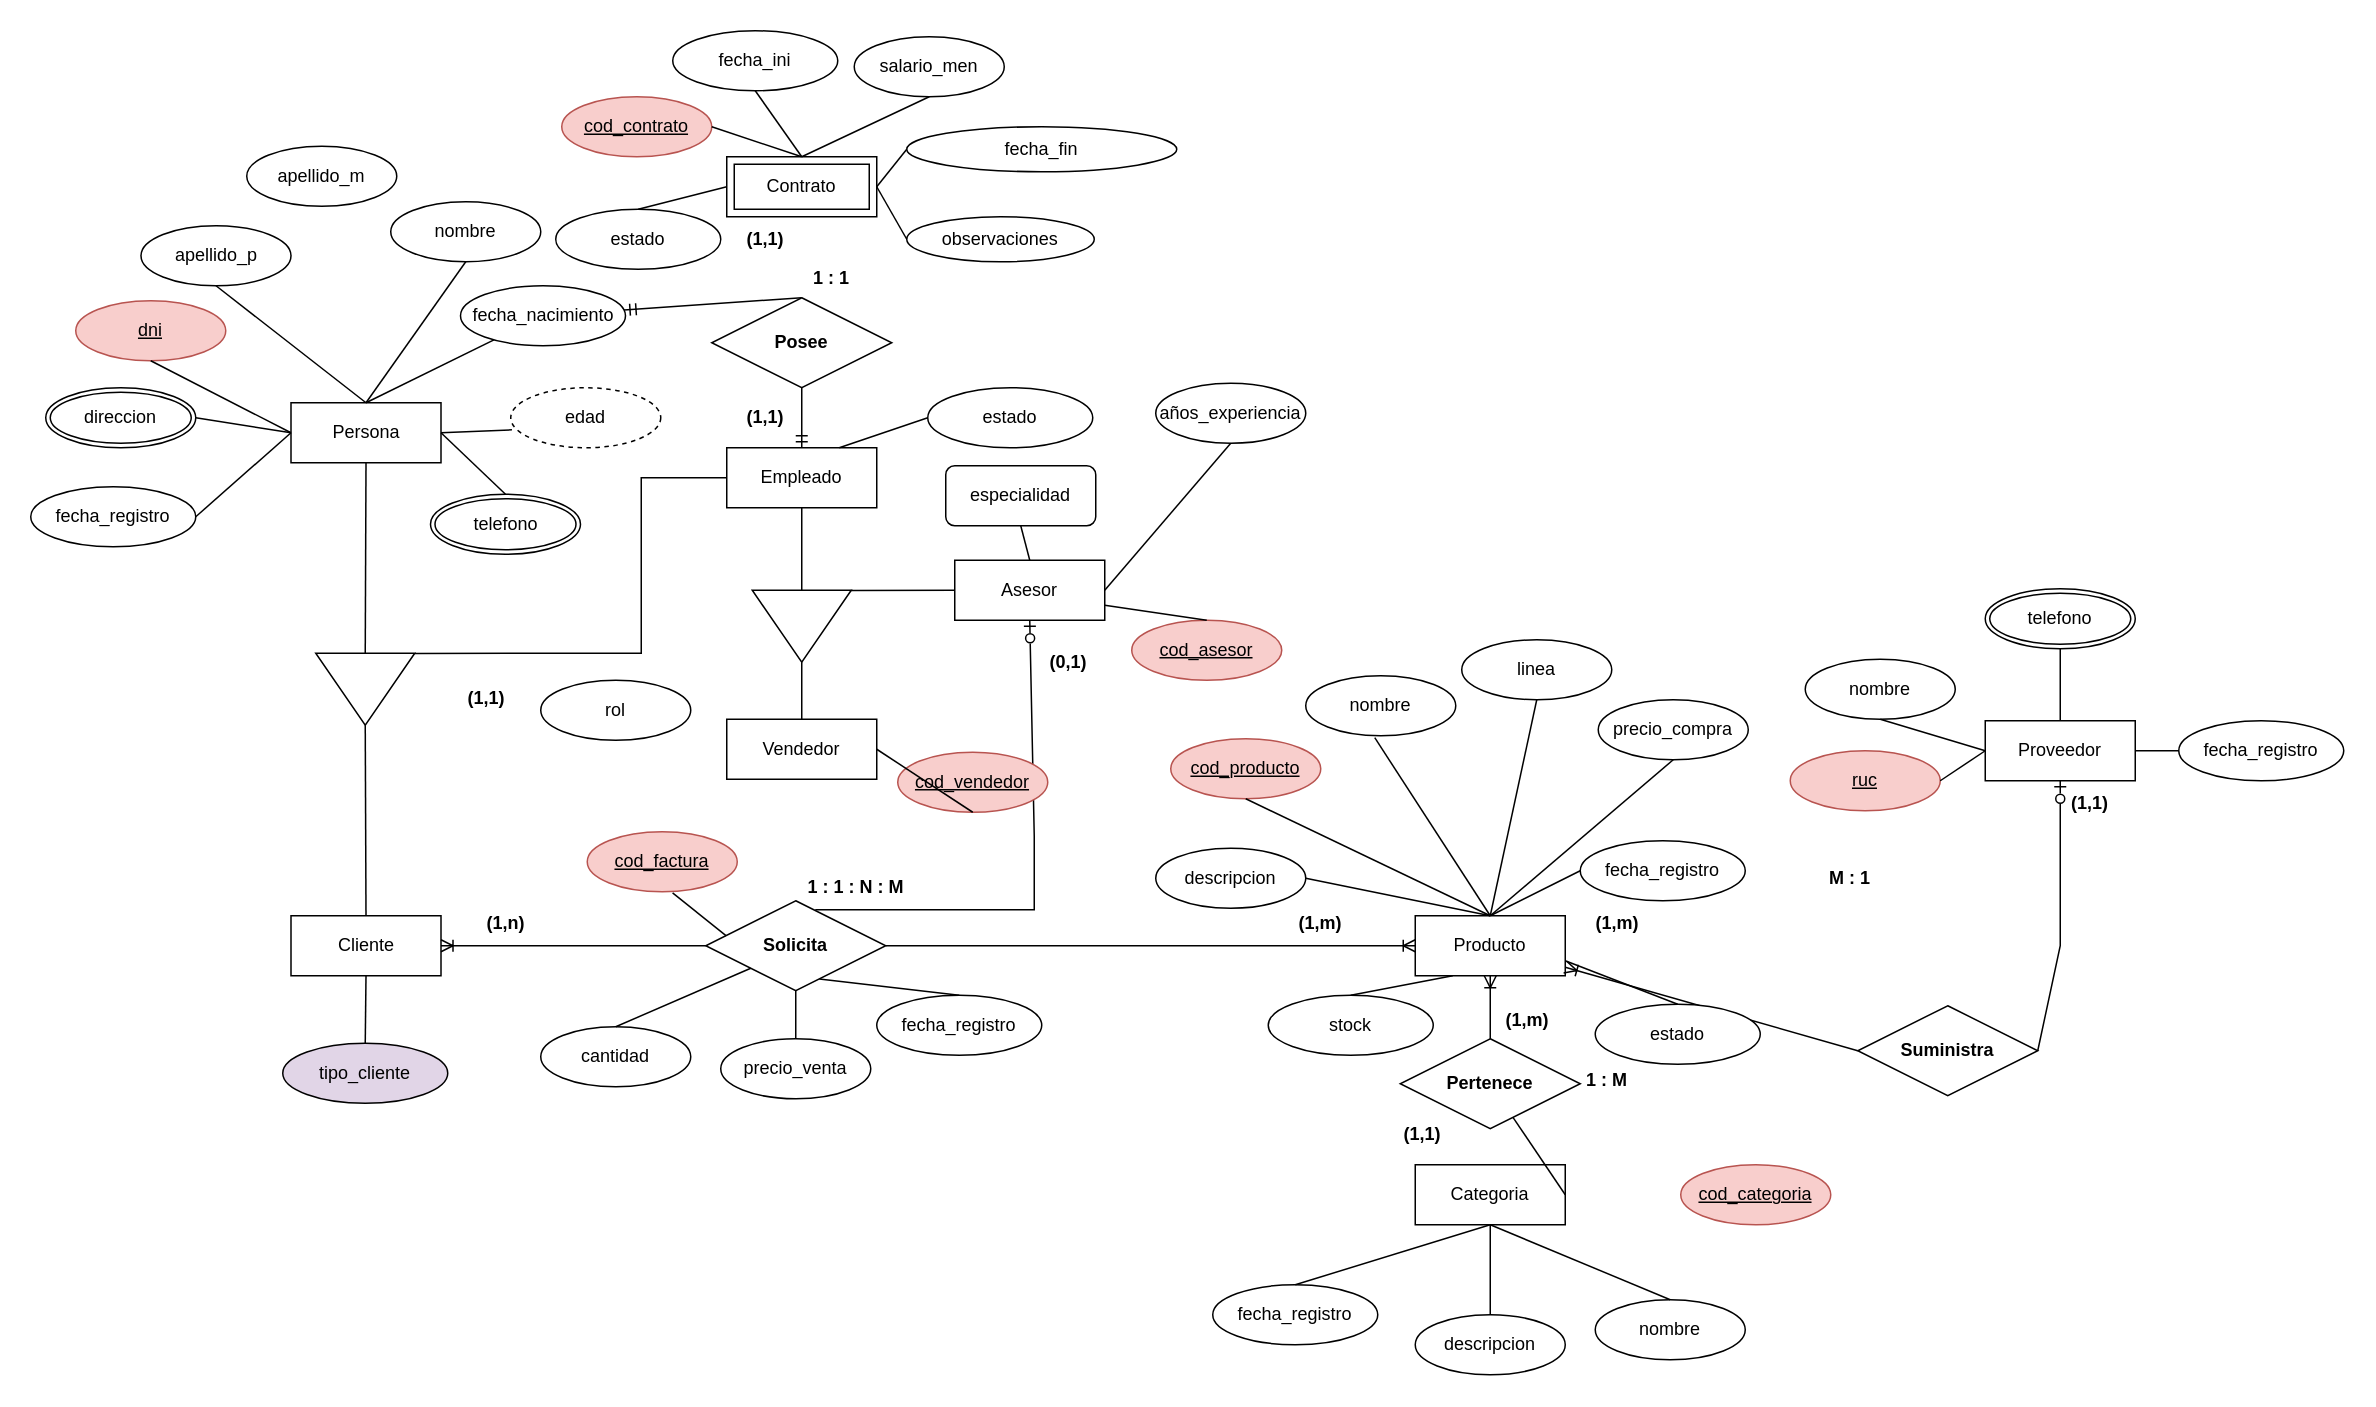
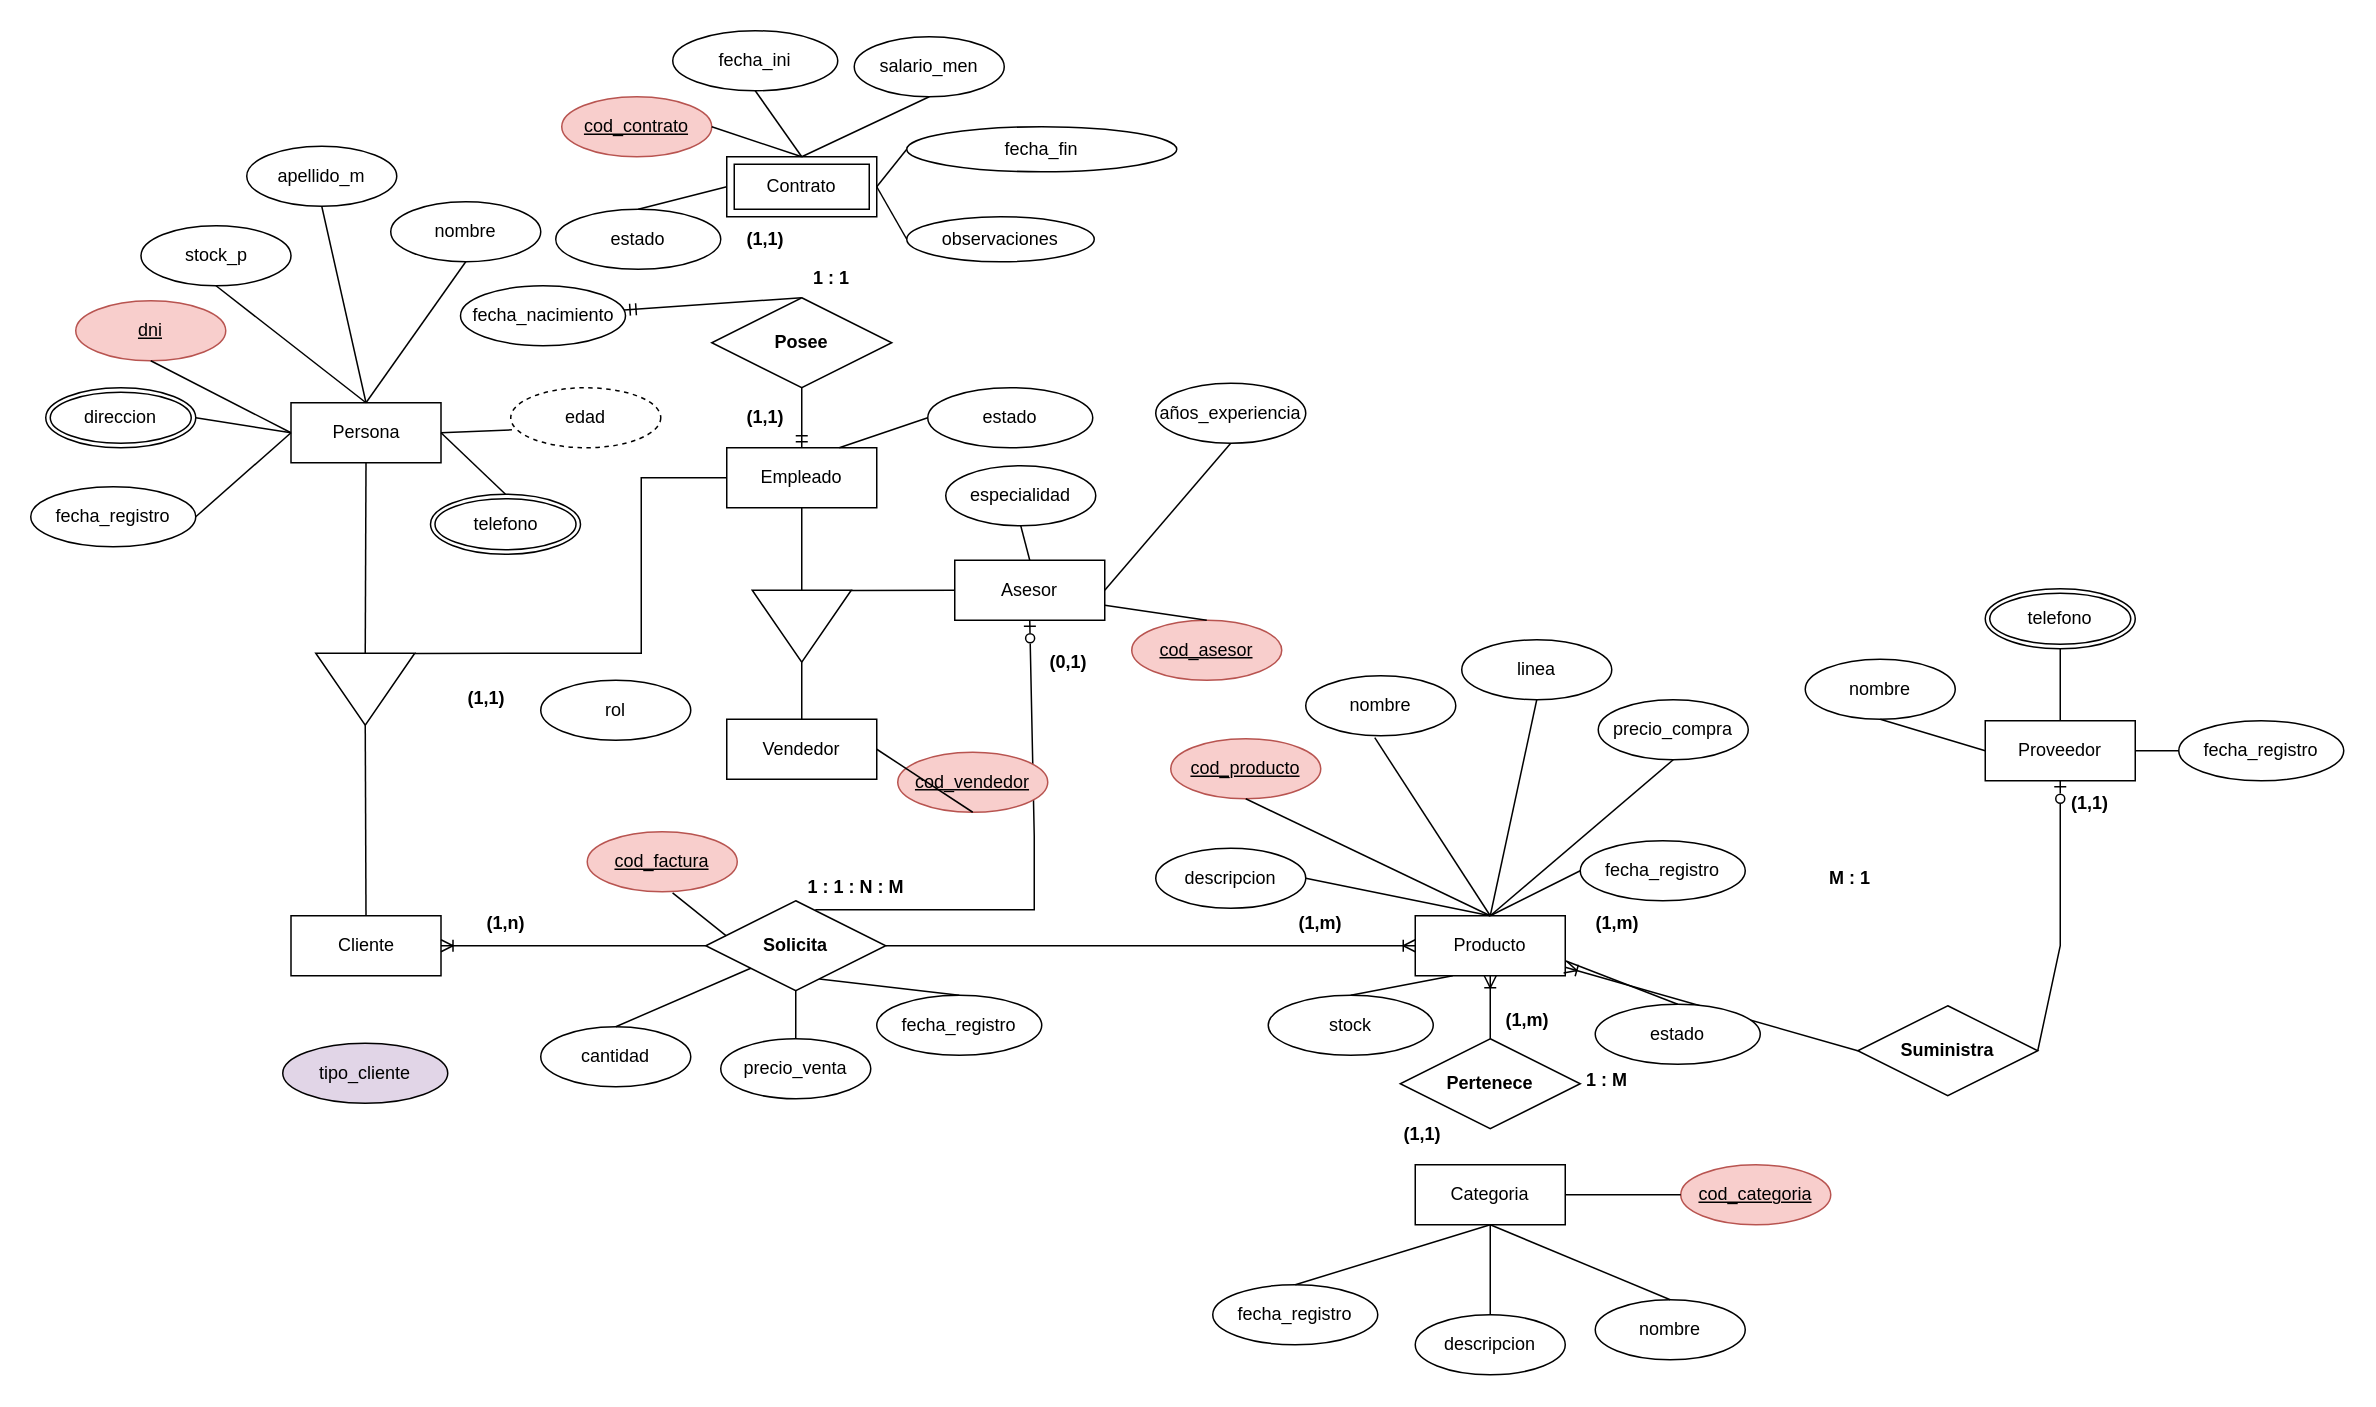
node "apellido_p": label "apellido_p" -> "stock_p"
edge "fecha_nacimiento" -- "Persona": now "apellido_m" -- "Persona"
node "especialidad": shape rounded rectangle -> ellipse
edge "Proveedor" -- "ruc": removed
node "ruc": removed
edge "Cliente" -- "tipo_cliente": removed
edge "Pertenece" -- "Categoria": now "cod_categoria" -- "Categoria"
